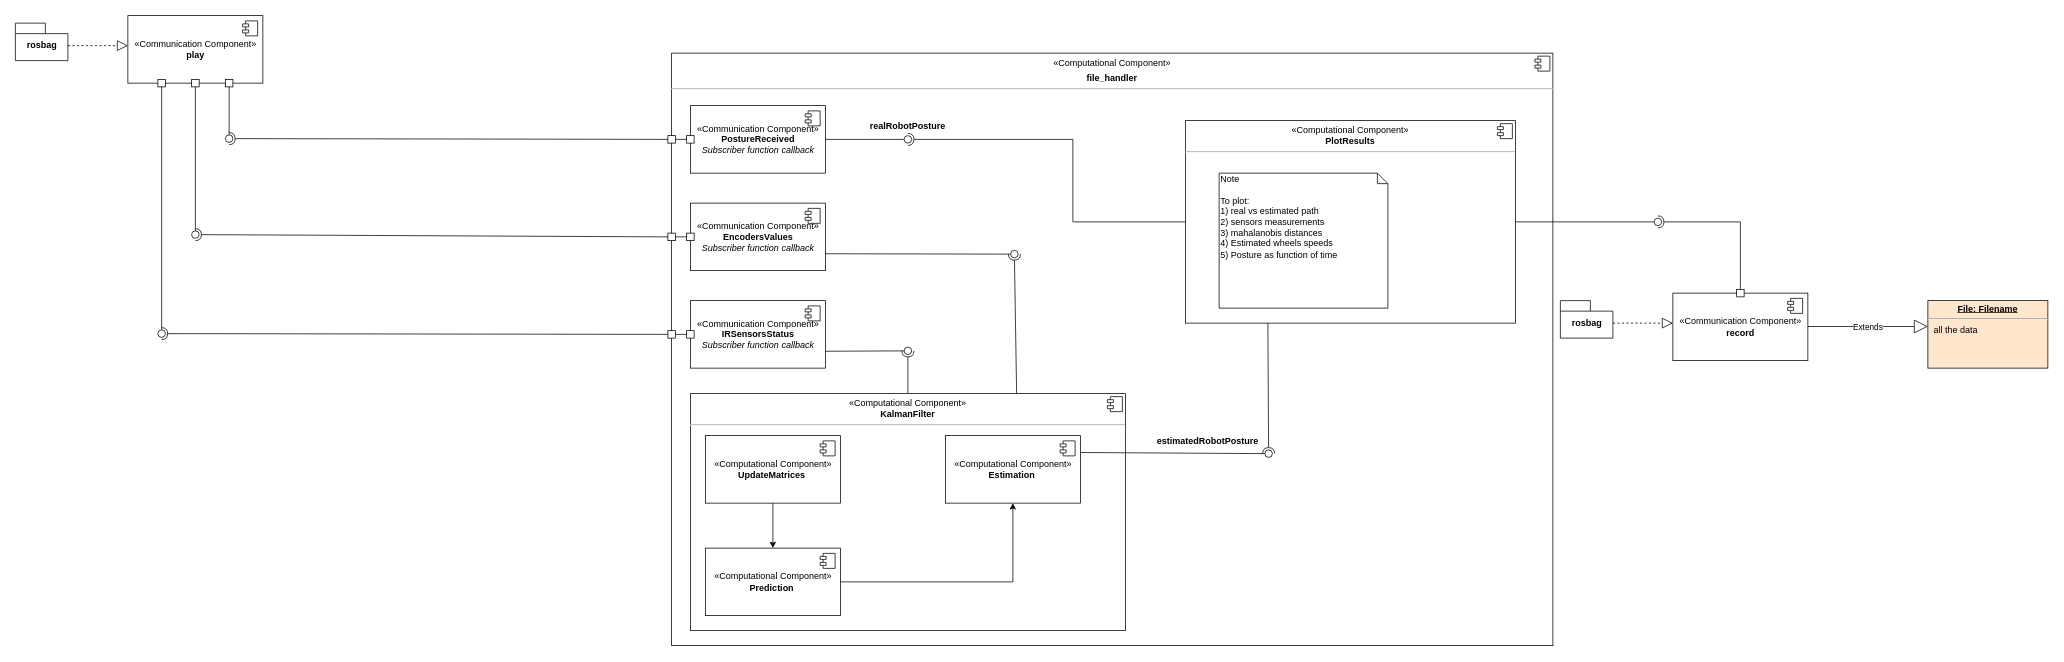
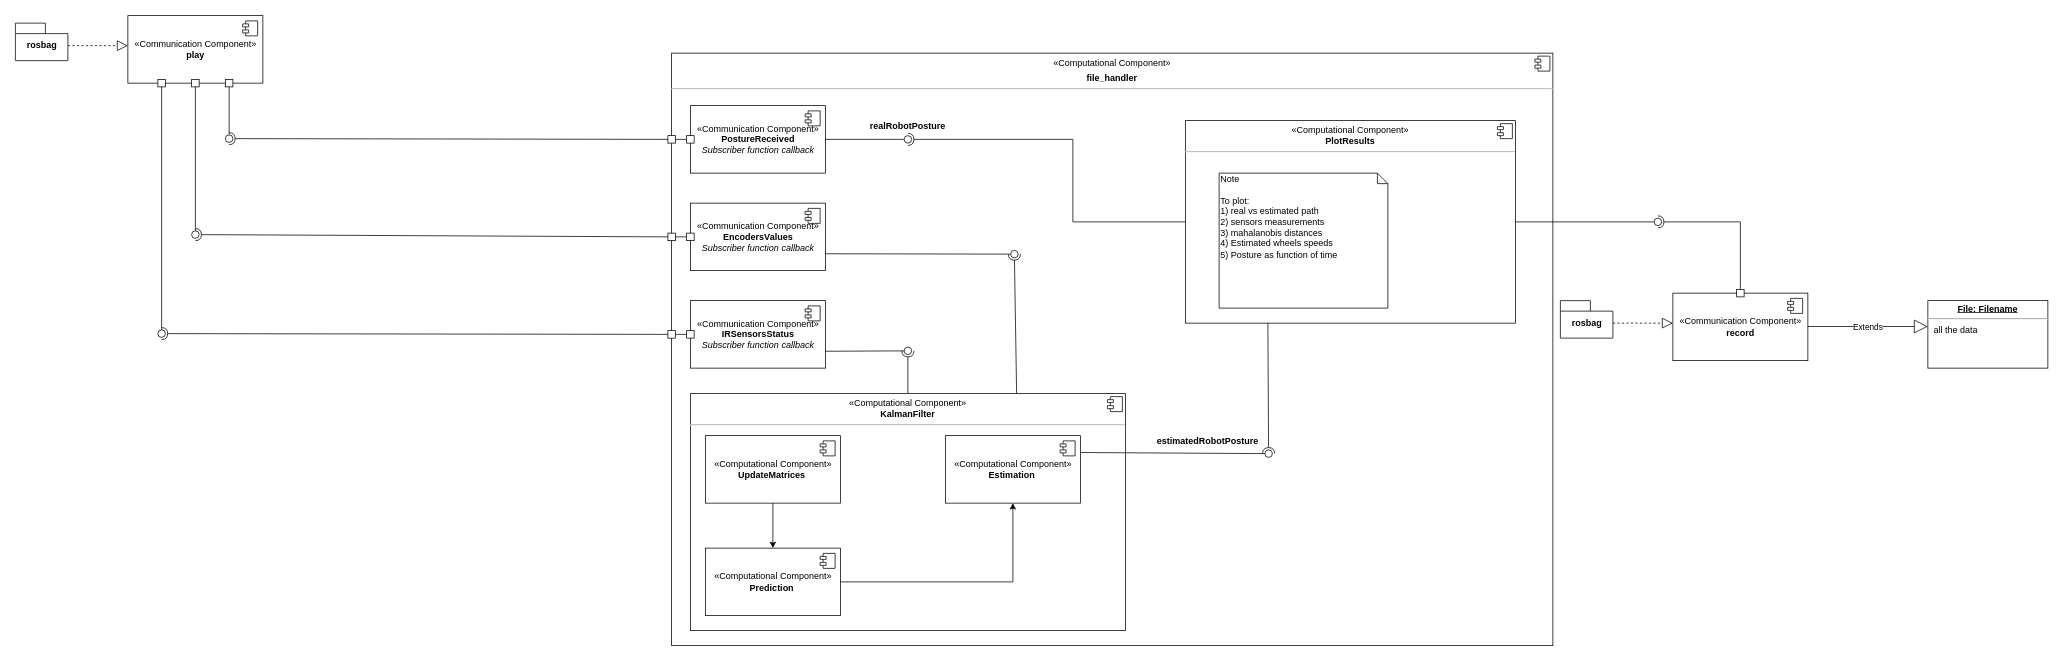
node "File: Filename all the data": fillcolor #ffe6cc -> #ffffff
